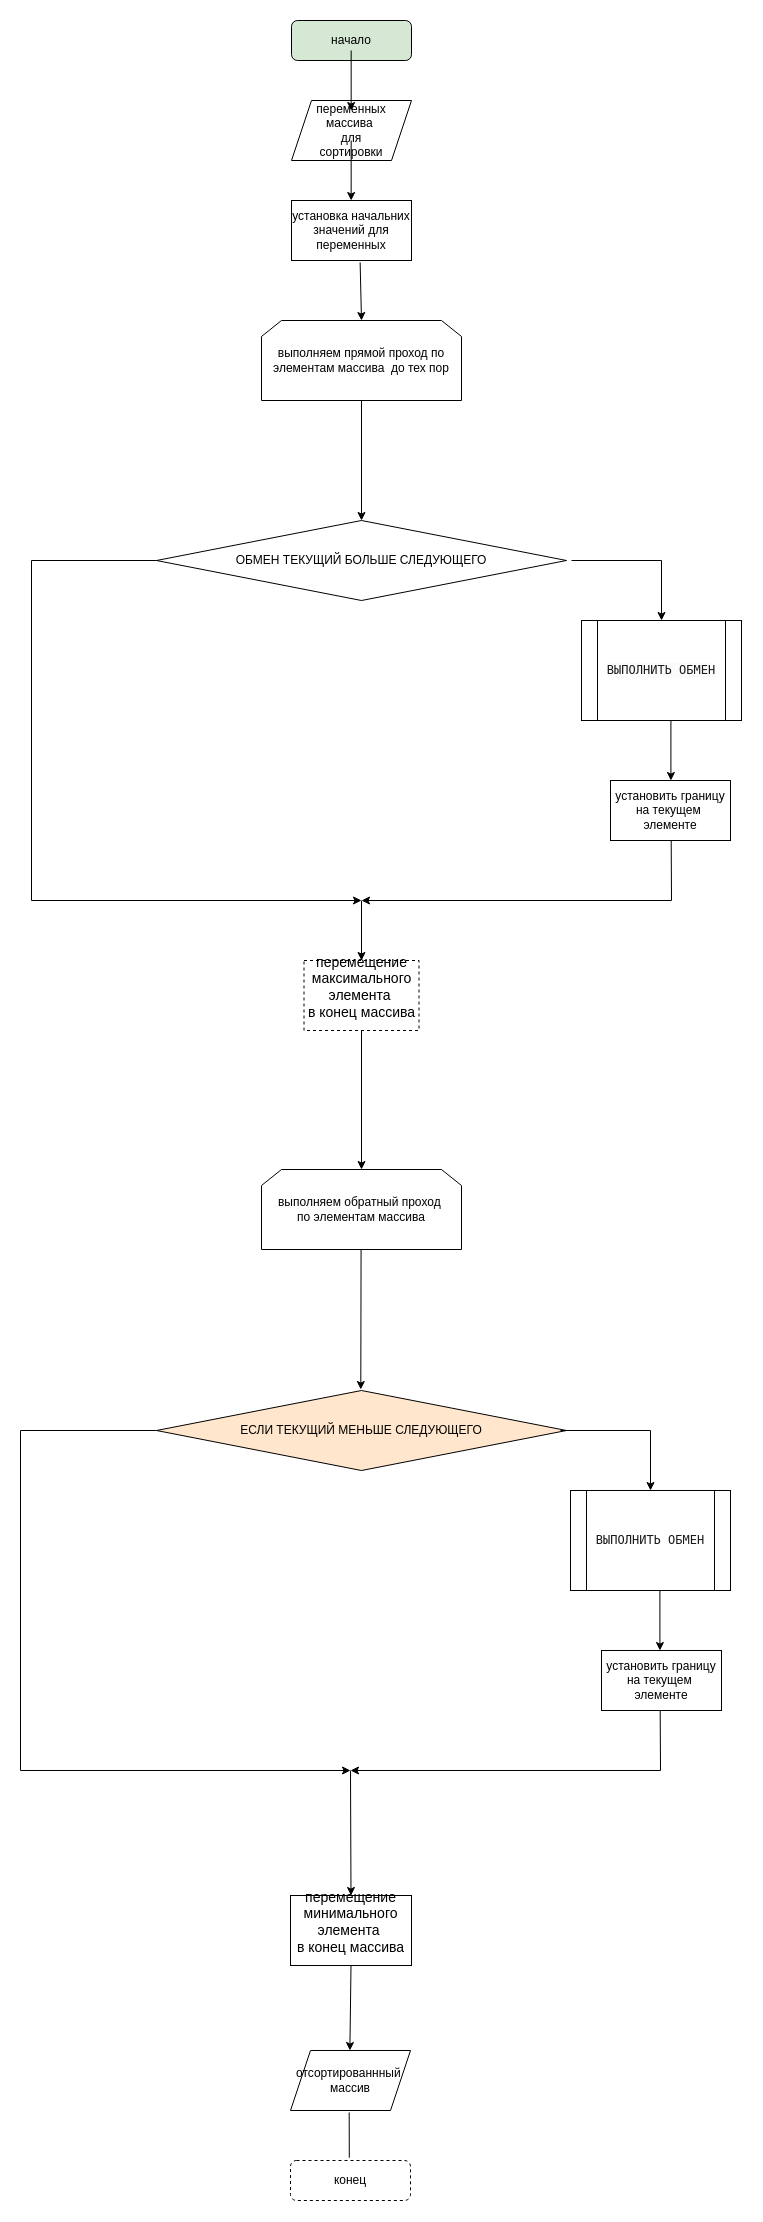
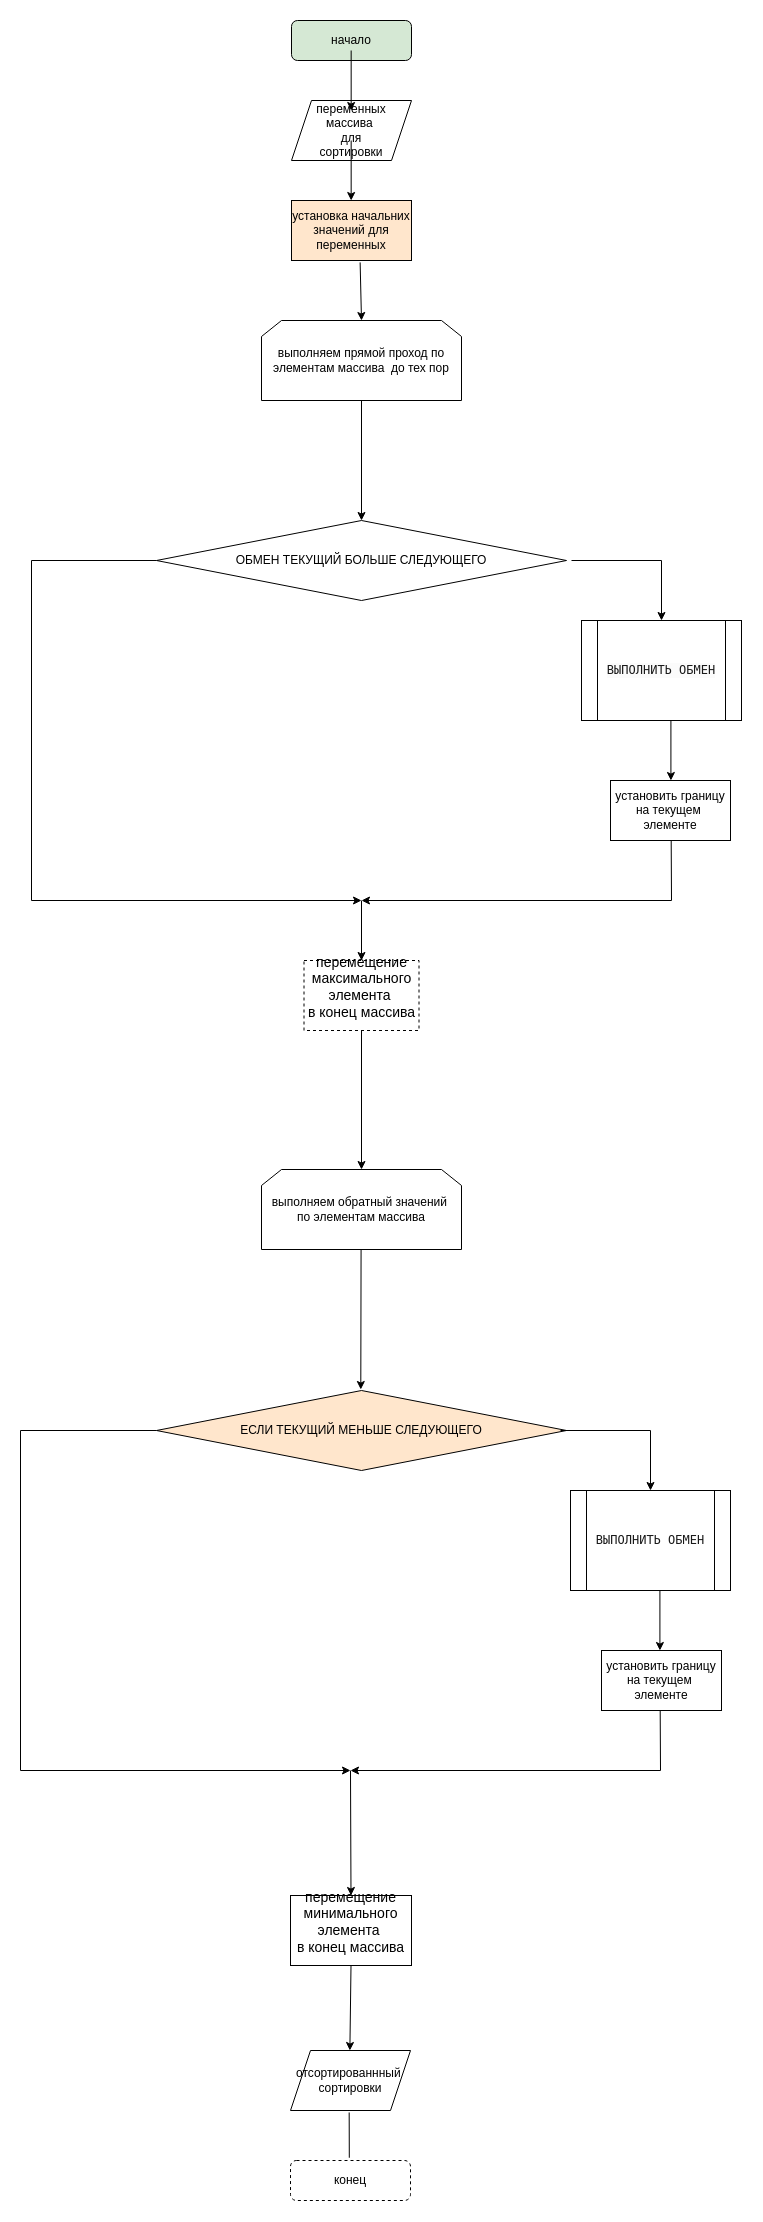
node "установка начальних значений для переменных": fillcolor #ffffff -> #ffe6cc
node "выполняем обратный проход по элементам массива": label "выполняем обратный проход по элементам массива" -> "выполняем обратный значений по элементам массива"
node "отсортированнный массив": label "отсортированнный массив" -> "отсортированнный сортировки"
